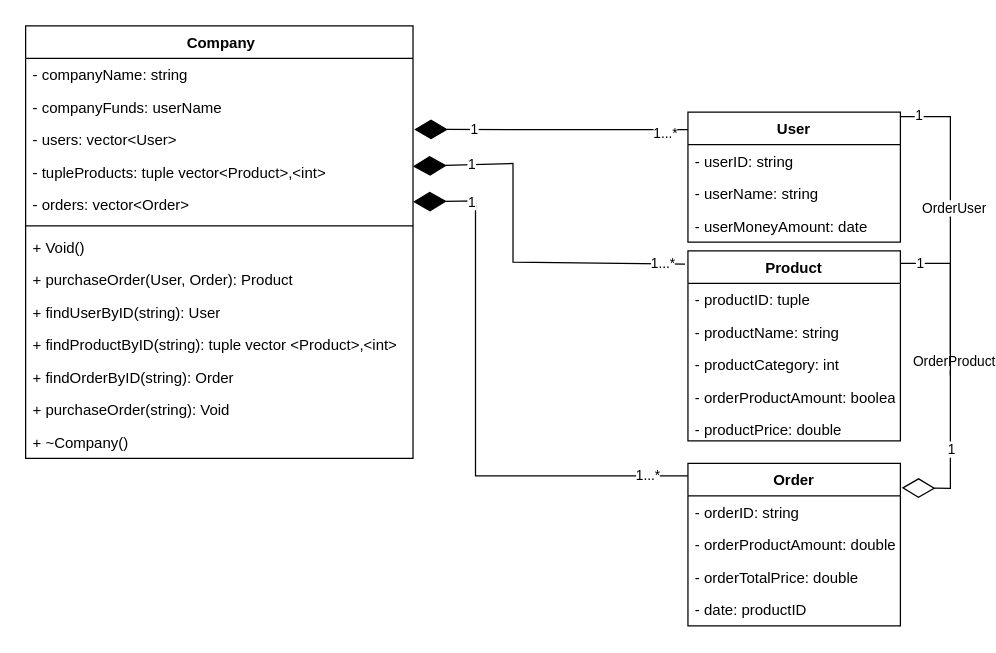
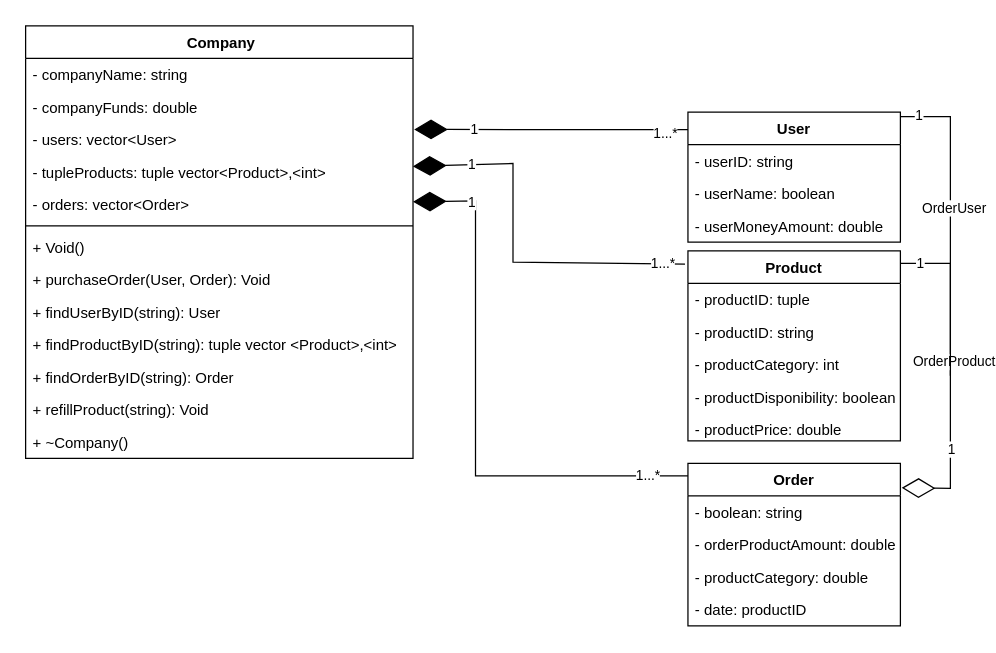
node "- companyFunds: userName": label "- companyFunds: userName" -> "- companyFunds: double"
node "- userName: string": label "- userName: string" -> "- userName: boolean"
node "- userMoneyAmount: date": label "- userMoneyAmount: date" -> "- userMoneyAmount: double"
node "+ purchaseOrder(User, Order): Product": label "+ purchaseOrder(User, Order): Product" -> "+ purchaseOrder(User, Order): Void"
node "- productName: string": label "- productName: string" -> "- productID: string"
node "- orderProductAmount: boolean": label "- orderProductAmount: boolean" -> "- productDisponibility: boolean"
node "+ purchaseOrder(string): Void": label "+ purchaseOrder(string): Void" -> "+ refillProduct(string): Void"
node "- orderID: string": label "- orderID: string" -> "- boolean: string"
node "- orderTotalPrice: double": label "- orderTotalPrice: double" -> "- productCategory: double"
